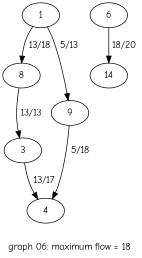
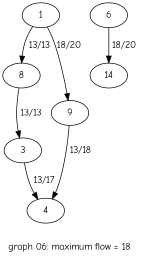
edge "1" -> "8": label " 13/18 " -> " 13/13 "
edge "1" -> "9": label " 5/13 " -> " 18/20 "
edge "9" -> "4": label " 5/18 " -> " 13/18 "
